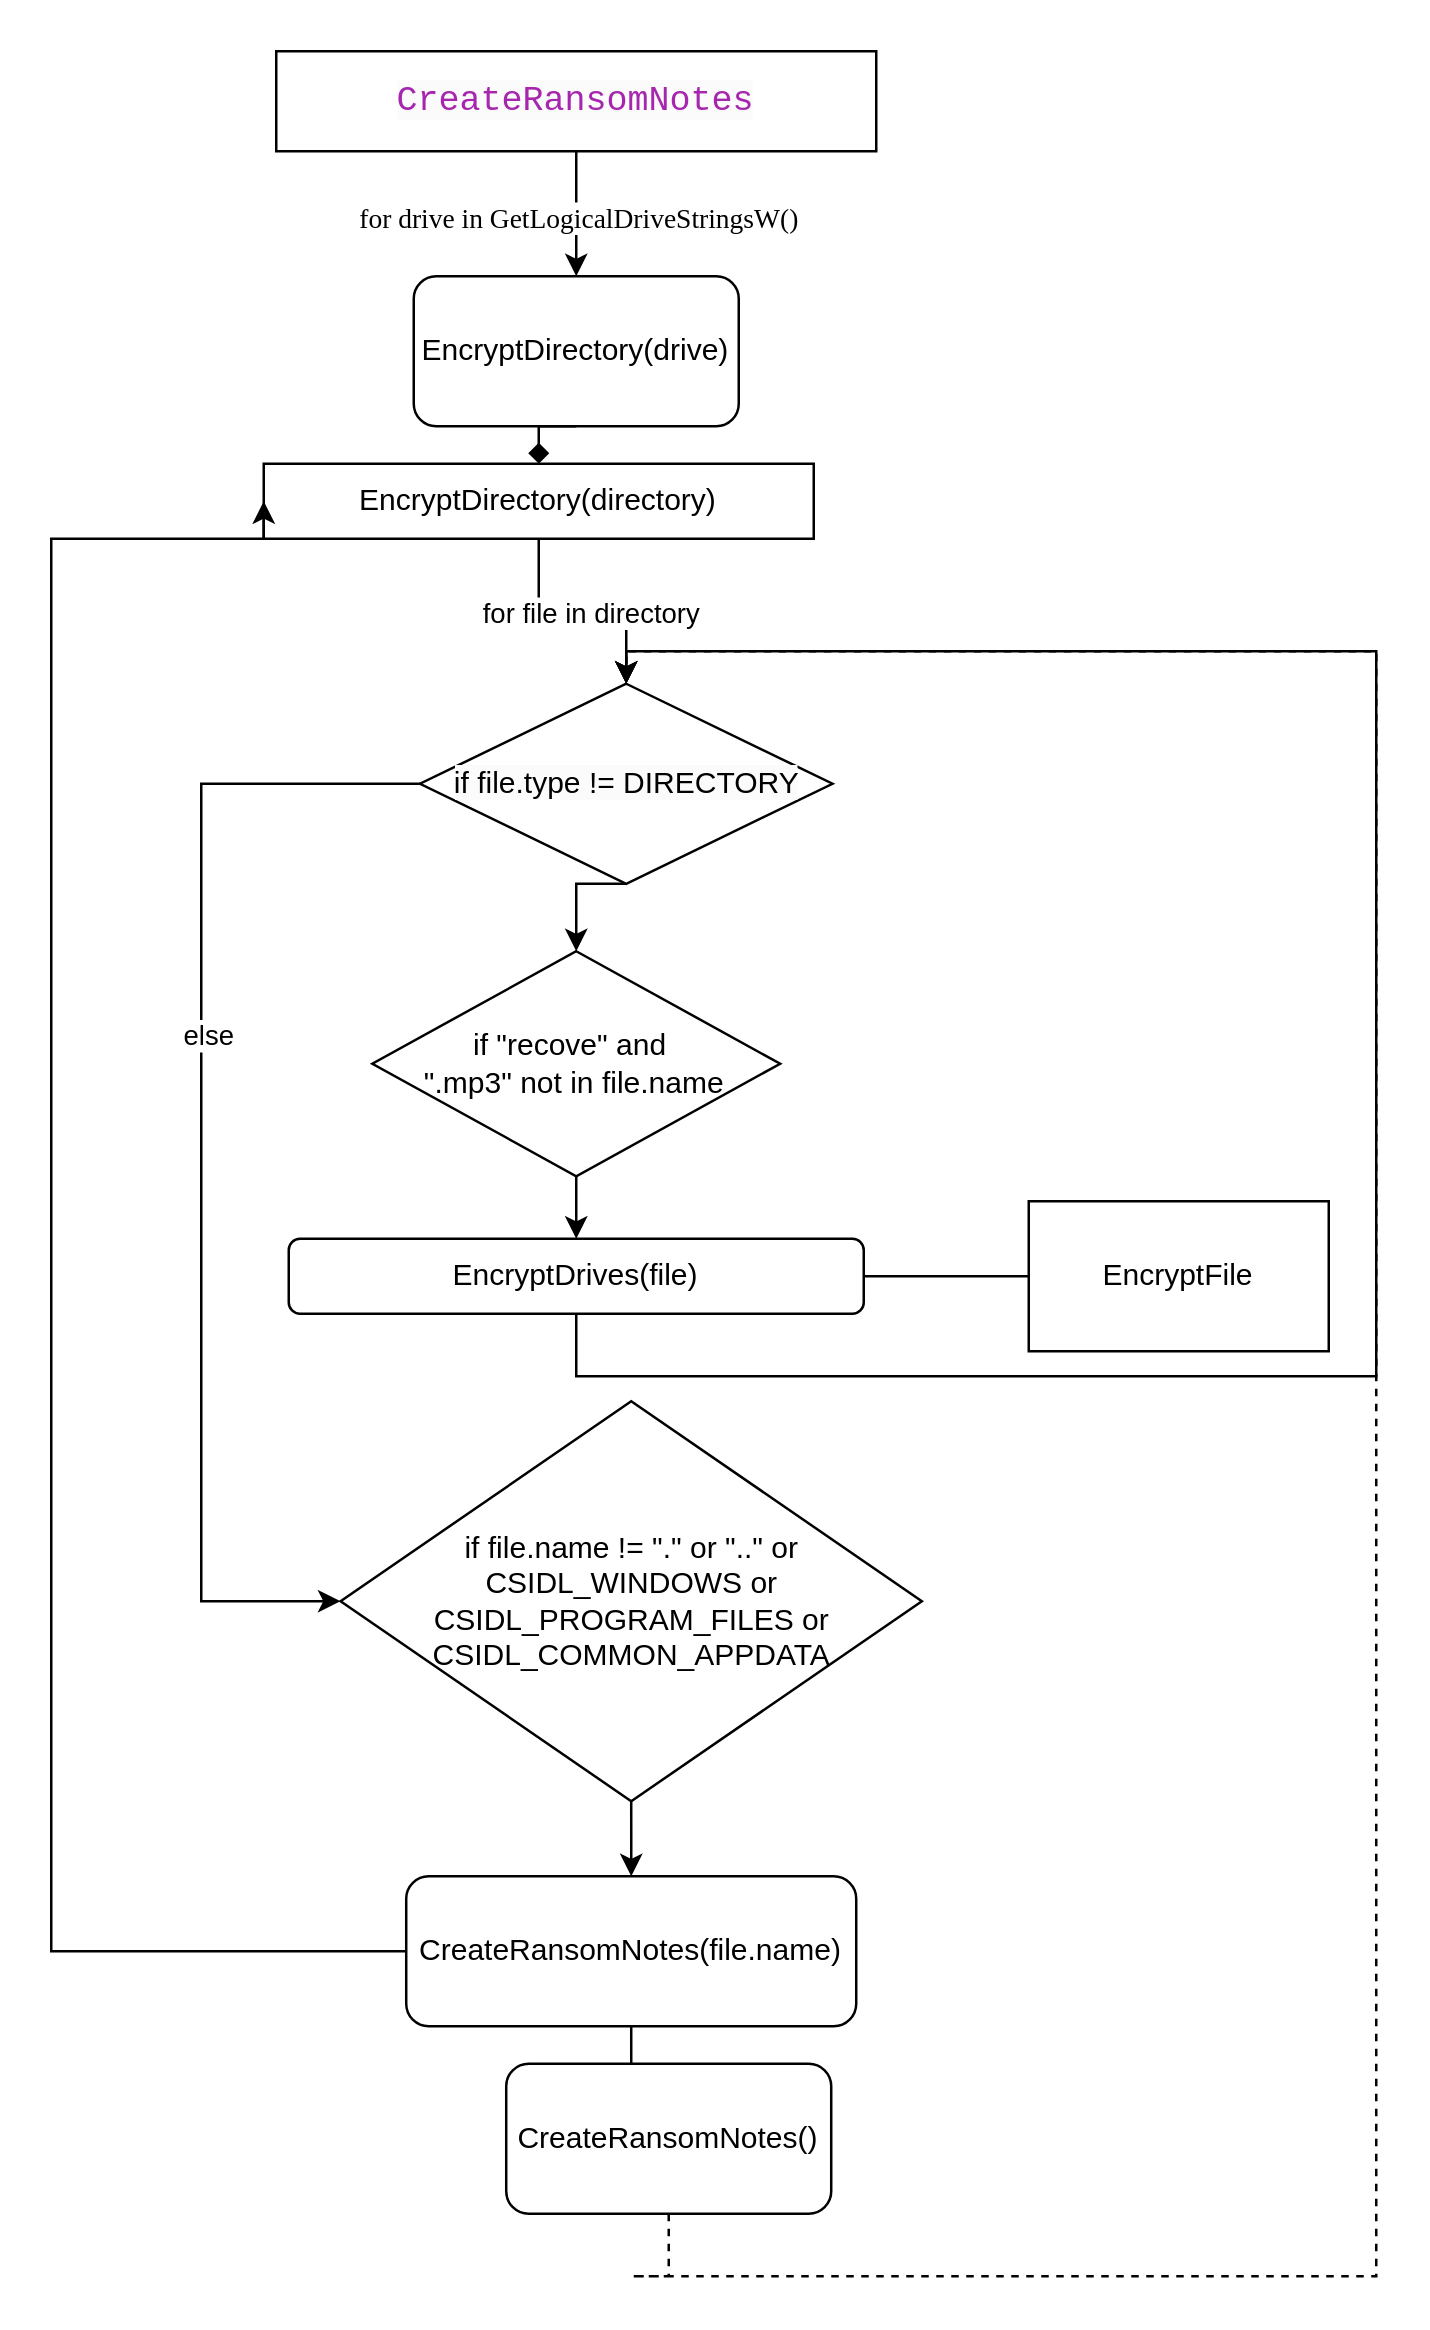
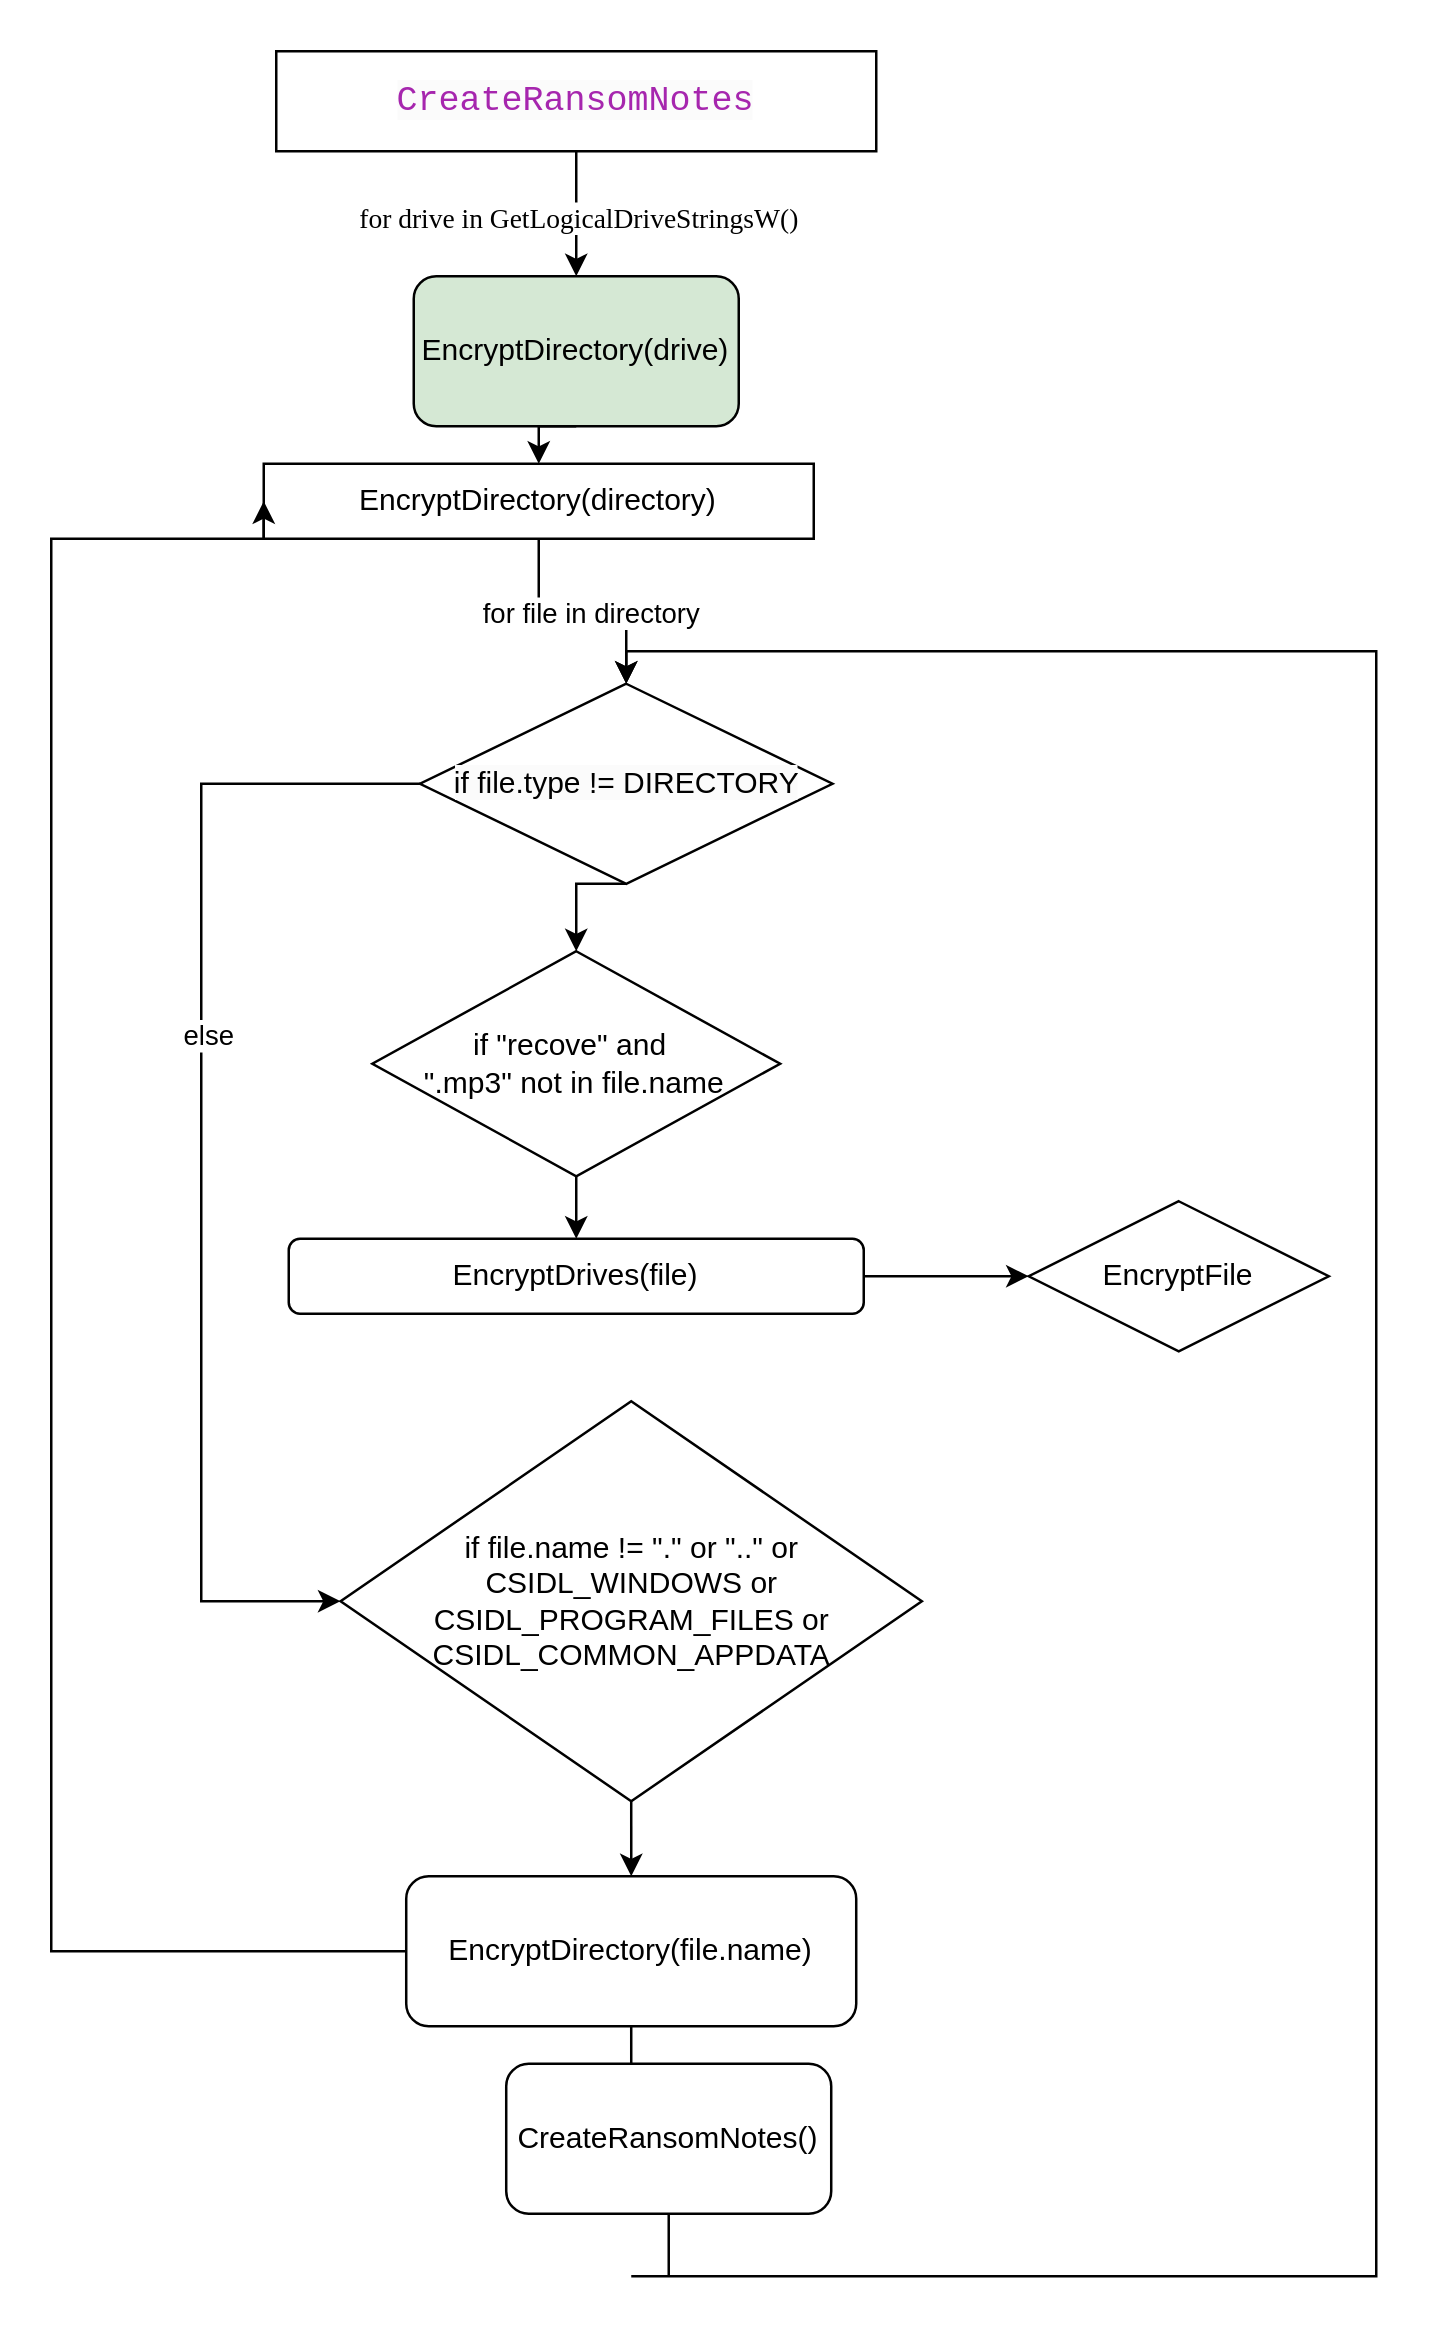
node "EncryptDirectory(drive)": fillcolor #ffffff -> #d5e8d4
edge "EncryptDirectory(drive)" -> "EncryptDirectory(directory)": arrowhead diamond -> classic
edge "EncryptDrives(file)" -- "EncryptFile": arrowhead none -> classic
node "EncryptFile": shape rectangle -> diamond
edge "EncryptDrives(file)" -> "if file.type != DIRECTORY": removed
node "CreateRansomNotes(file.name)": label "CreateRansomNotes(file.name)" -> "EncryptDirectory(file.name)"
edge "CreateRansomNotes()" -> "if file.type != DIRECTORY": style dashed -> solid
